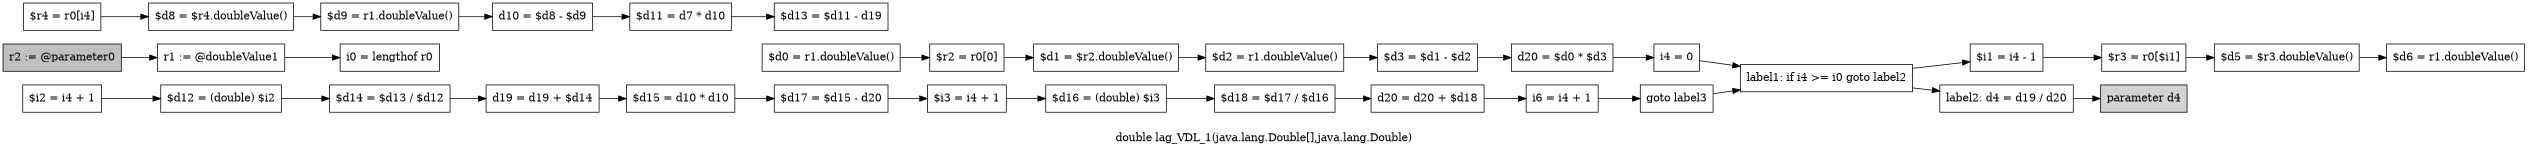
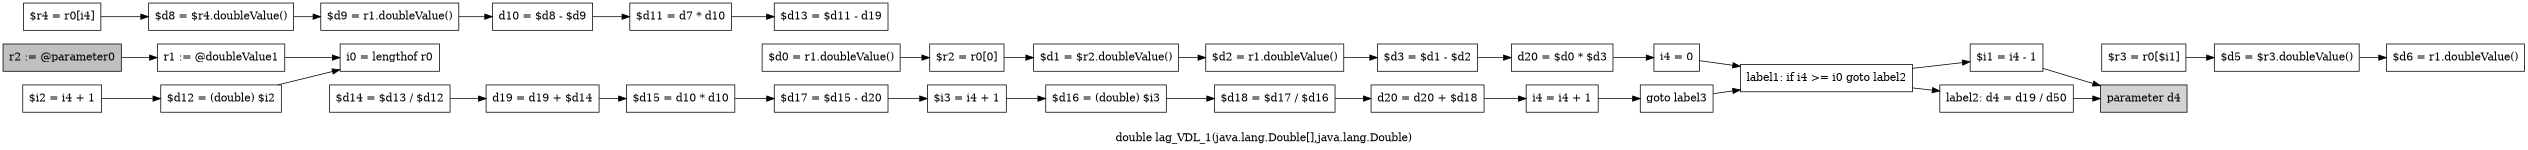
edge "$i1 = i4 - 1" -> "$r3 = r0[$i1]": now "$i1 = i4 - 1" -> "parameter d4"
edge "$d12 = (double) $i2" -> "$d14 = $d13 / $d12": now "$d12 = (double) $i2" -> "i0 = lengthof r0"
node "i6 = i4 + 1": label "i6 = i4 + 1" -> "i4 = i4 + 1"
node "label2: d4 = d19 / d20": label "label2: d4 = d19 / d20" -> "label2: d4 = d19 / d50"
